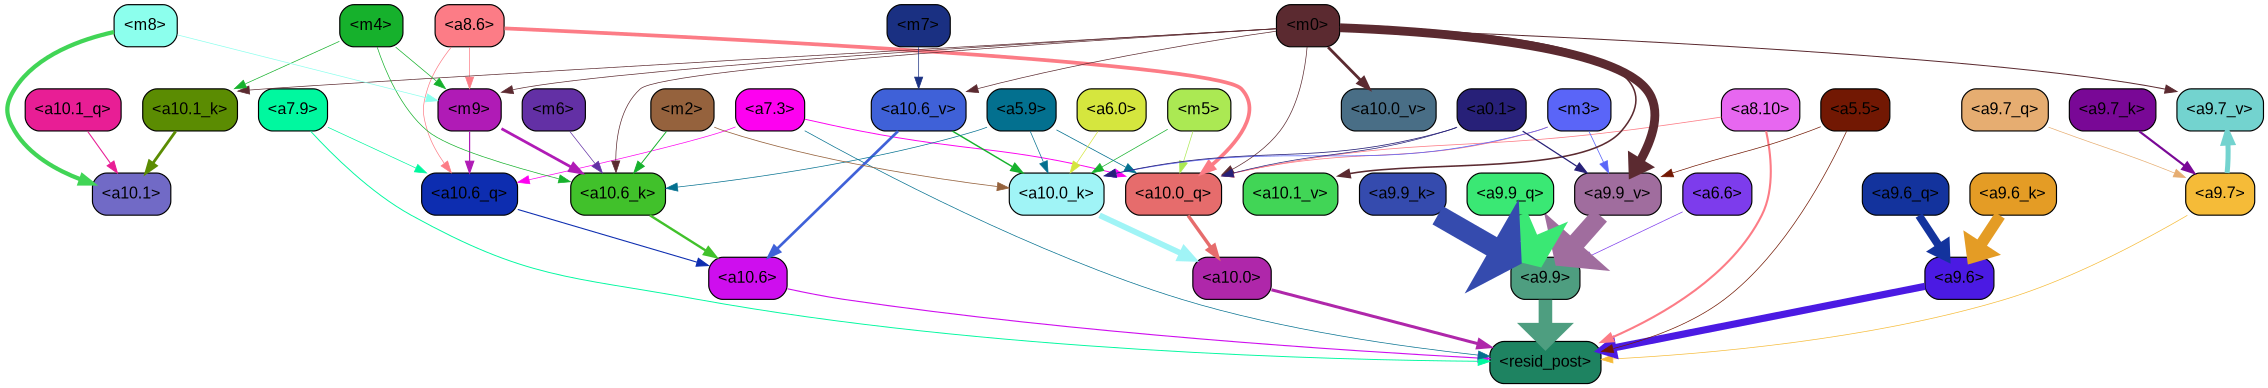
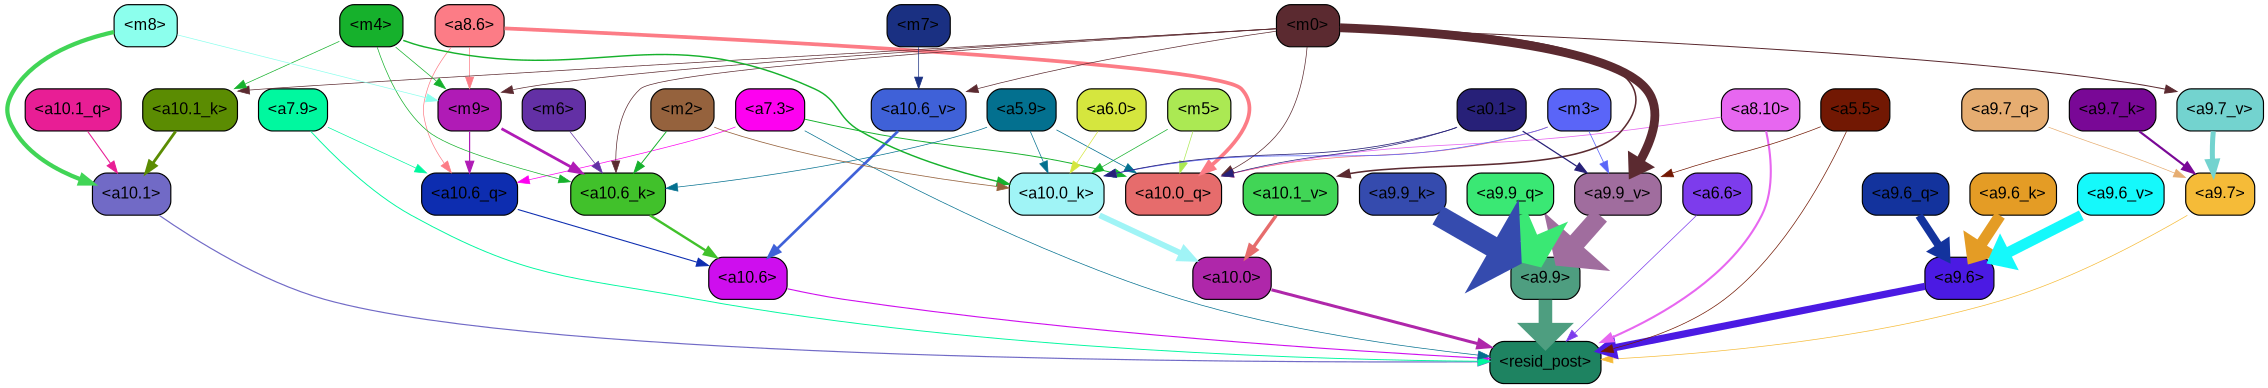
node "<a10.0_v>": removed
edge "<a8.10>" -> "<a10.0_q>": color #fc7c86 -> #e767f0
edge "<a7.3>" -> "<a10.0_q>": color #fd01f0 -> #16b12c
edge "<a10.6_v>" -> "<a10.0_k>": now "<m4>" -> "<a10.0_k>"
edge "<a9.7>" -> "<a9.7_v>": reversed
node "<a9.6_v>": added
edge "<a10.0_q>" -> "<a10.0>": now "<a10.1_v>" -> "<a10.0>"
edge "<a6.6>" -> "<a9.9>": now "<a6.6>" -> "<resid_post>"
edge "<a8.10>" -> "<resid_post>": color #fc7c86 -> #e767f0
edge "<a10.1>" -> "<resid_post>": added
